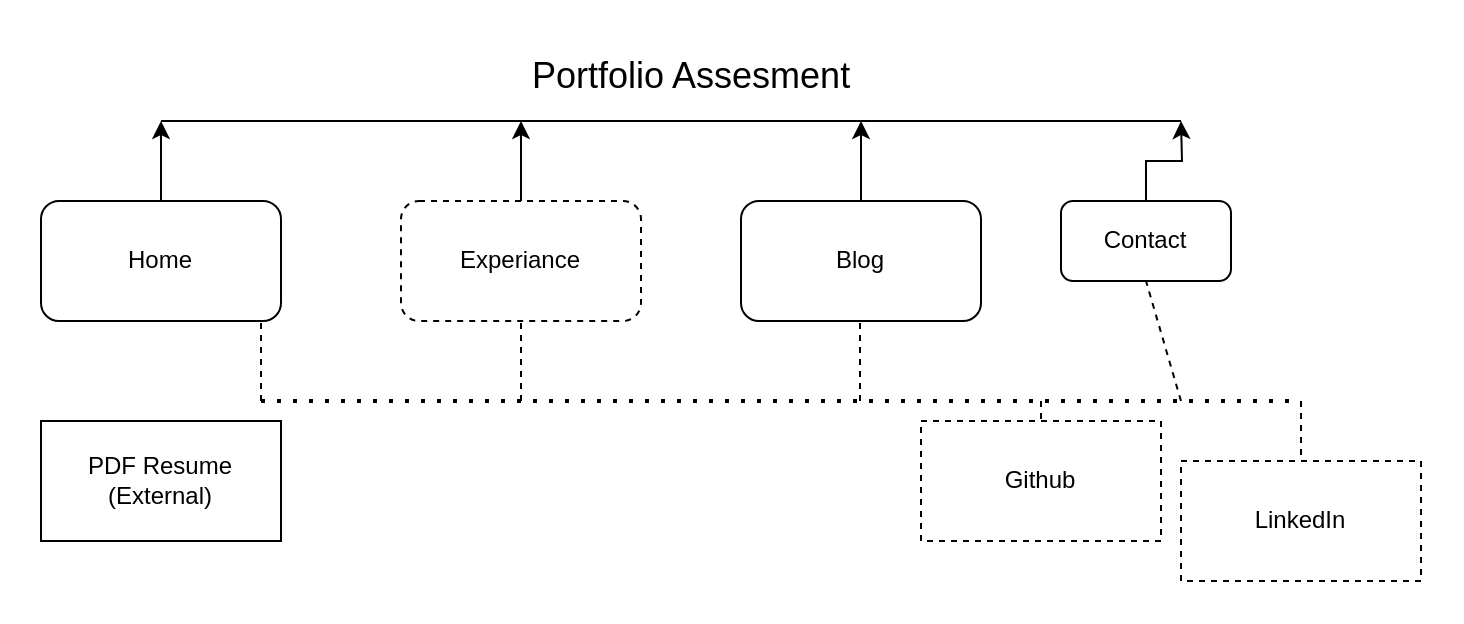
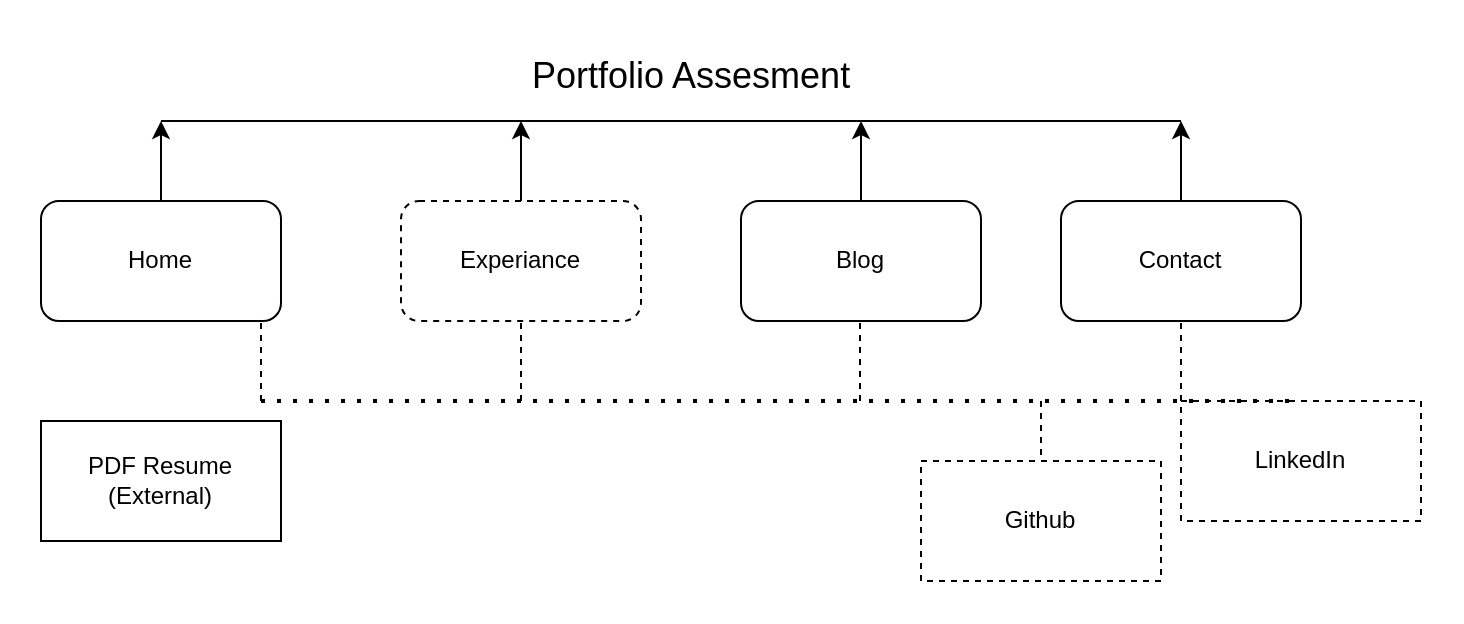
node "Contact": size 170x80 -> 240x120
node "Github": moved (1041, 481) -> (1041, 521)
node "LinkedIn": moved (1301, 521) -> (1301, 461)
